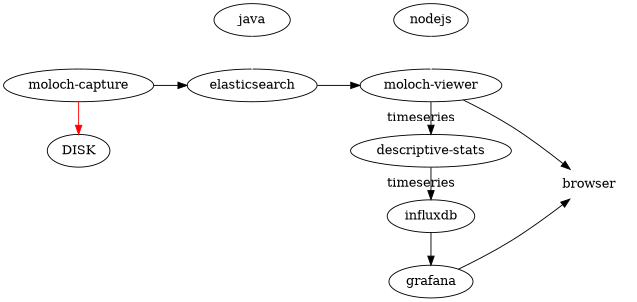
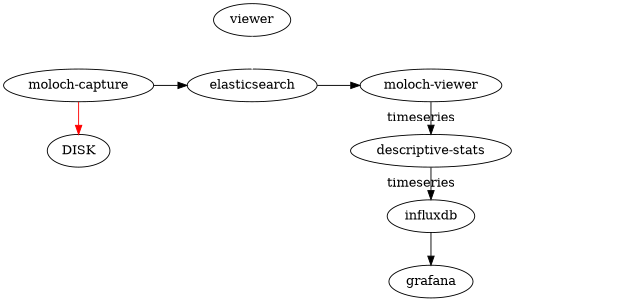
node "java": label "java" -> "viewer"
node "nodejs": removed
node "browser": removed
